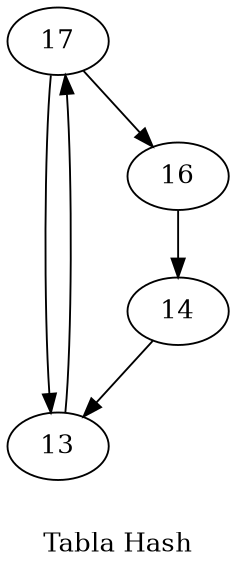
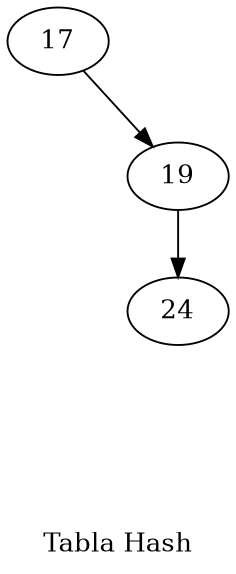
node "16": label "16" -> "19"
node "14": label "14" -> "24"
node "13": removed
